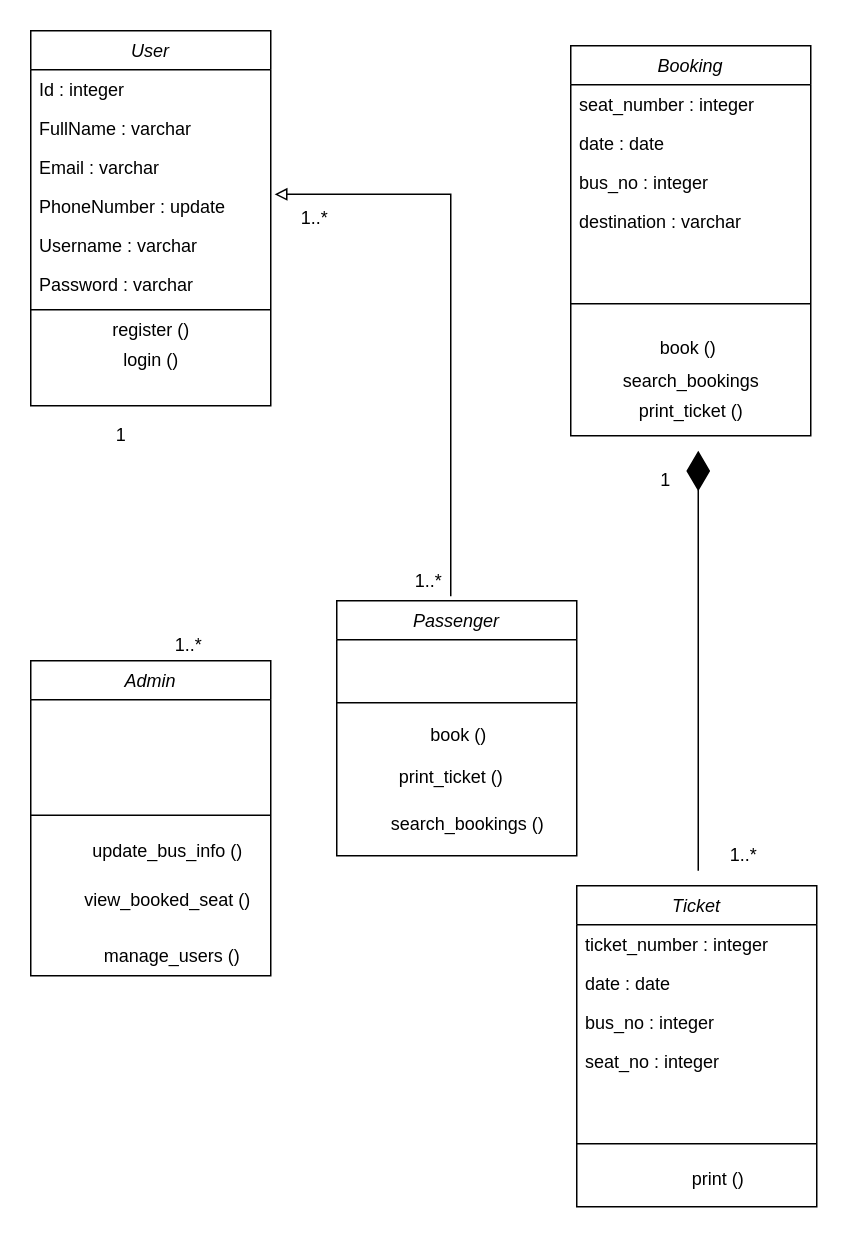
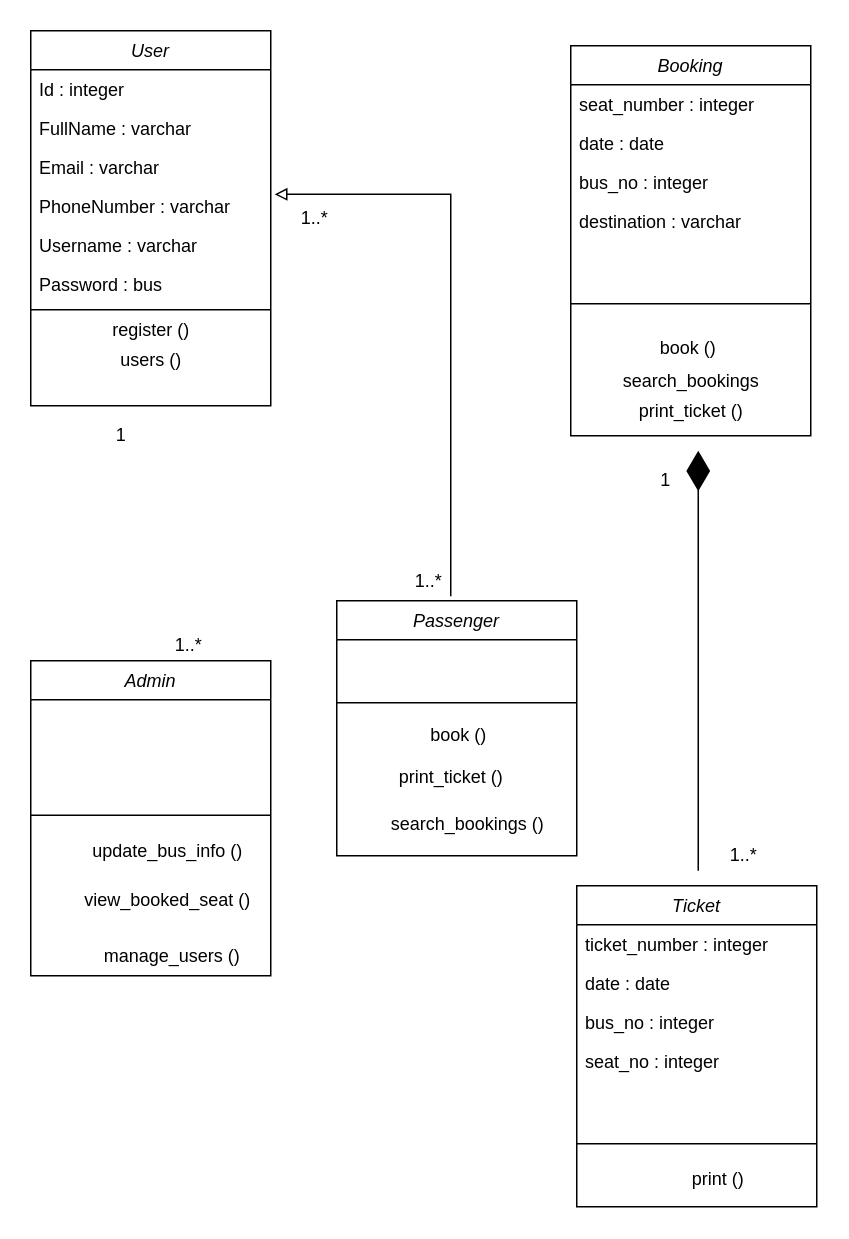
node "PhoneNumber : update": label "PhoneNumber : update" -> "PhoneNumber : varchar"
node "Password : varchar": label "Password : varchar" -> "Password : bus"
node "login ()": label "login ()" -> "users ()"
